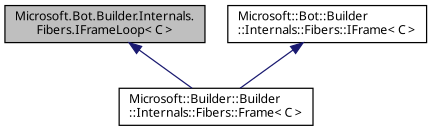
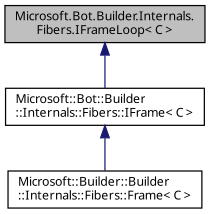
edge "Microsoft::Builder::Builder ::Internals::Fibers::Frame< C >" -> "Microsoft.Bot.Builder.Internals. Fibers.IFrameLoop< C >": now "Microsoft::Bot::Builder ::Internals::Fibers::IFrame< C >" -> "Microsoft.Bot.Builder.Internals. Fibers.IFrameLoop< C >"
